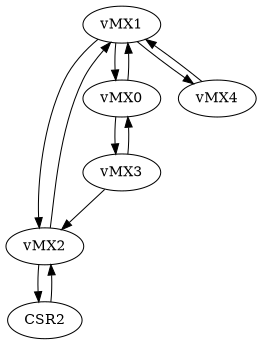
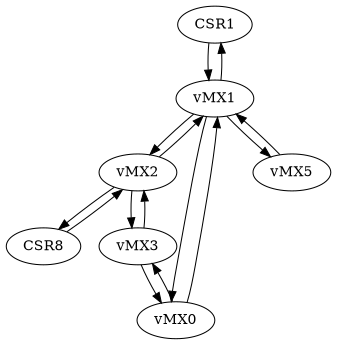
node "CSR1": added
node "vMX4": label "vMX4" -> "vMX5"
edge "vMX2" -> "vMX3": added
node "CSR2": label "CSR2" -> "CSR8"
